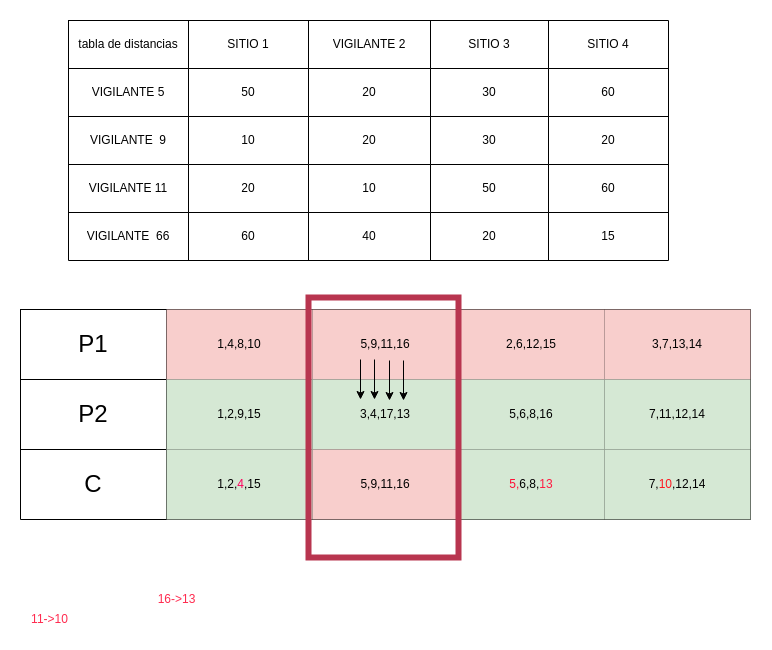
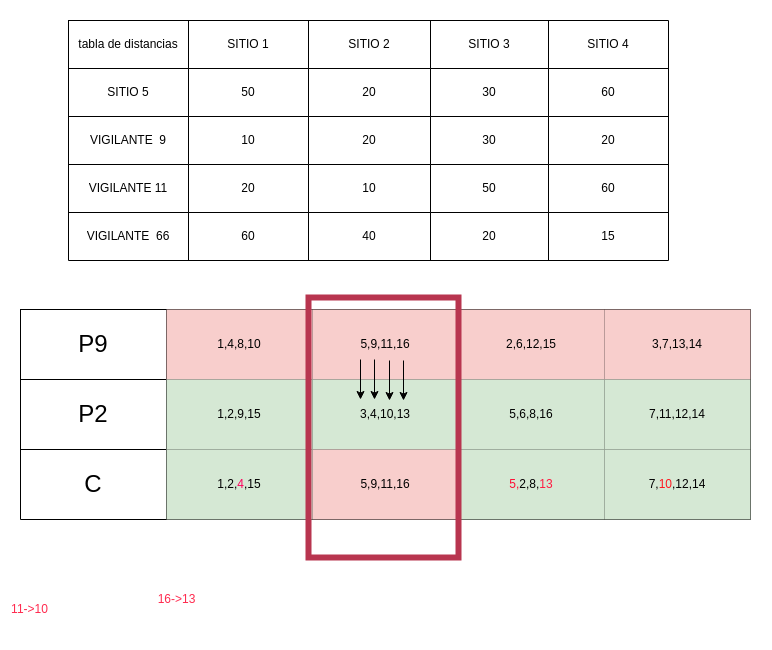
node "VIGILANTE 2": label "VIGILANTE 2" -> "SITIO 2"
node "VIGILANTE 5": label "VIGILANTE 5" -> "SITIO 5"
node "P1": label "P1" -> "P9"
node "3,4,17,13": label "3,4,17,13" -> "3,4,10,13"
node "5,6,8,13": label "5,6,8,13" -> "5,2,8,13"
node "11->10": moved (49, 620) -> (29, 610)
